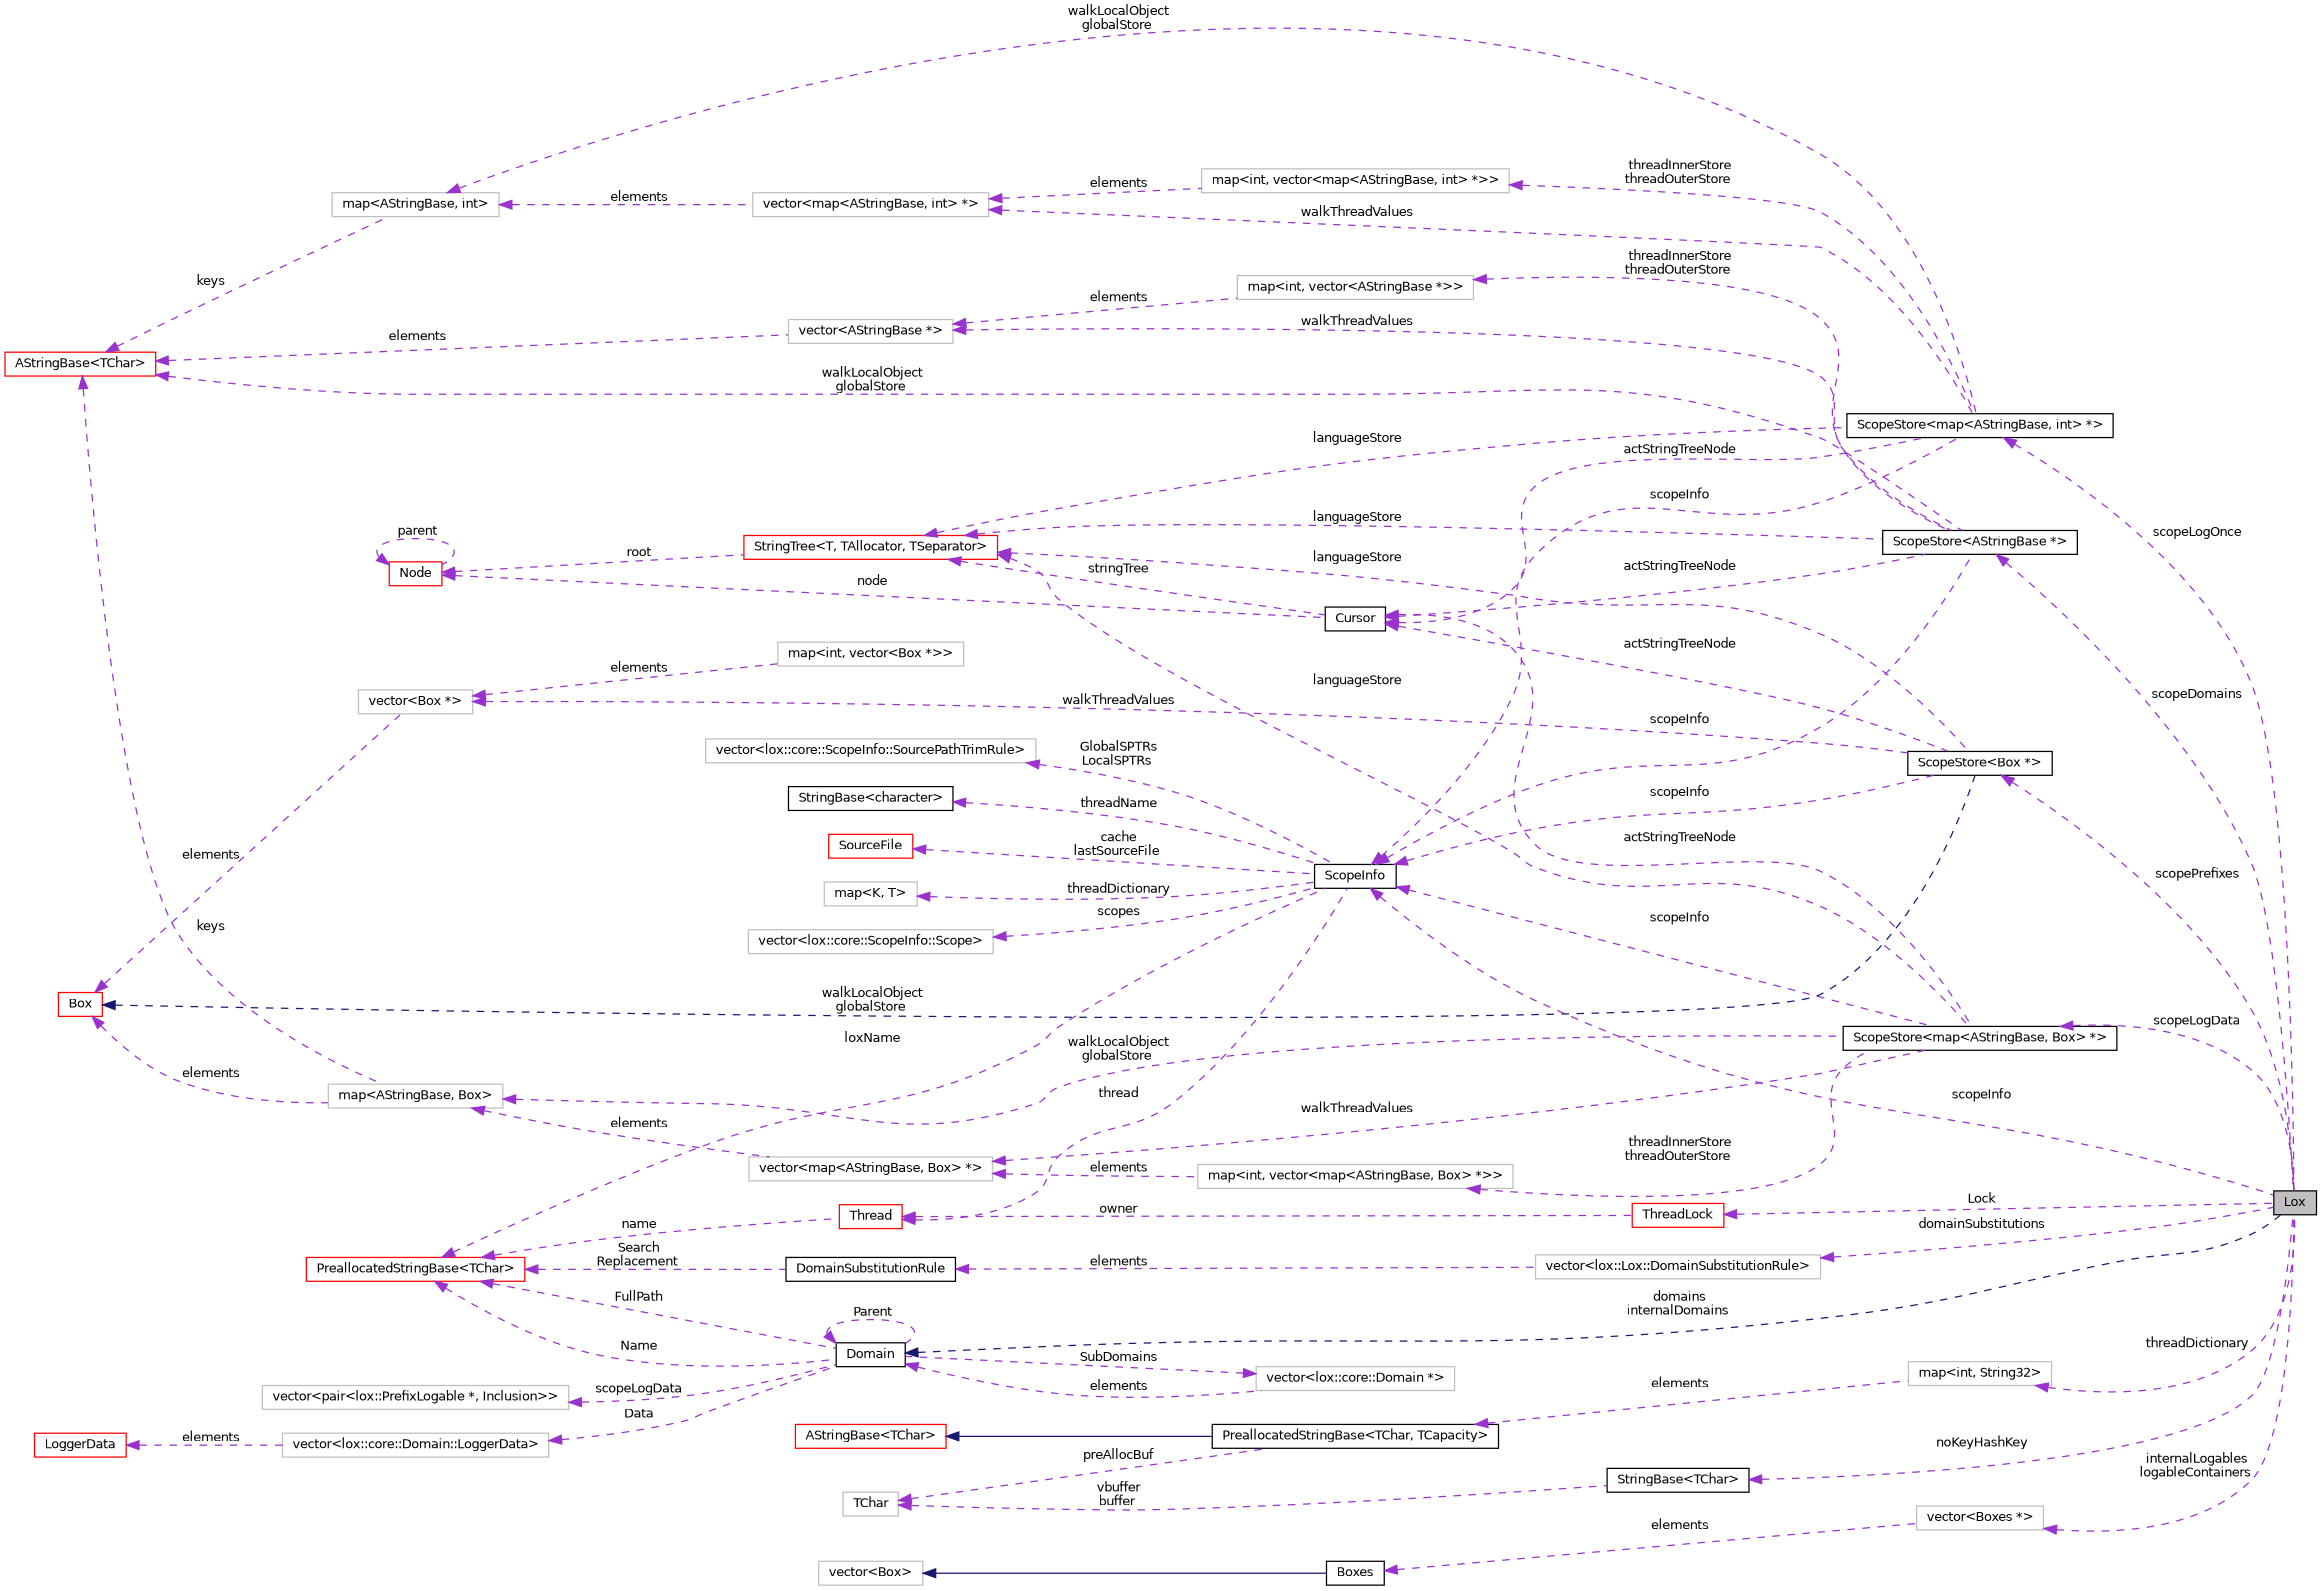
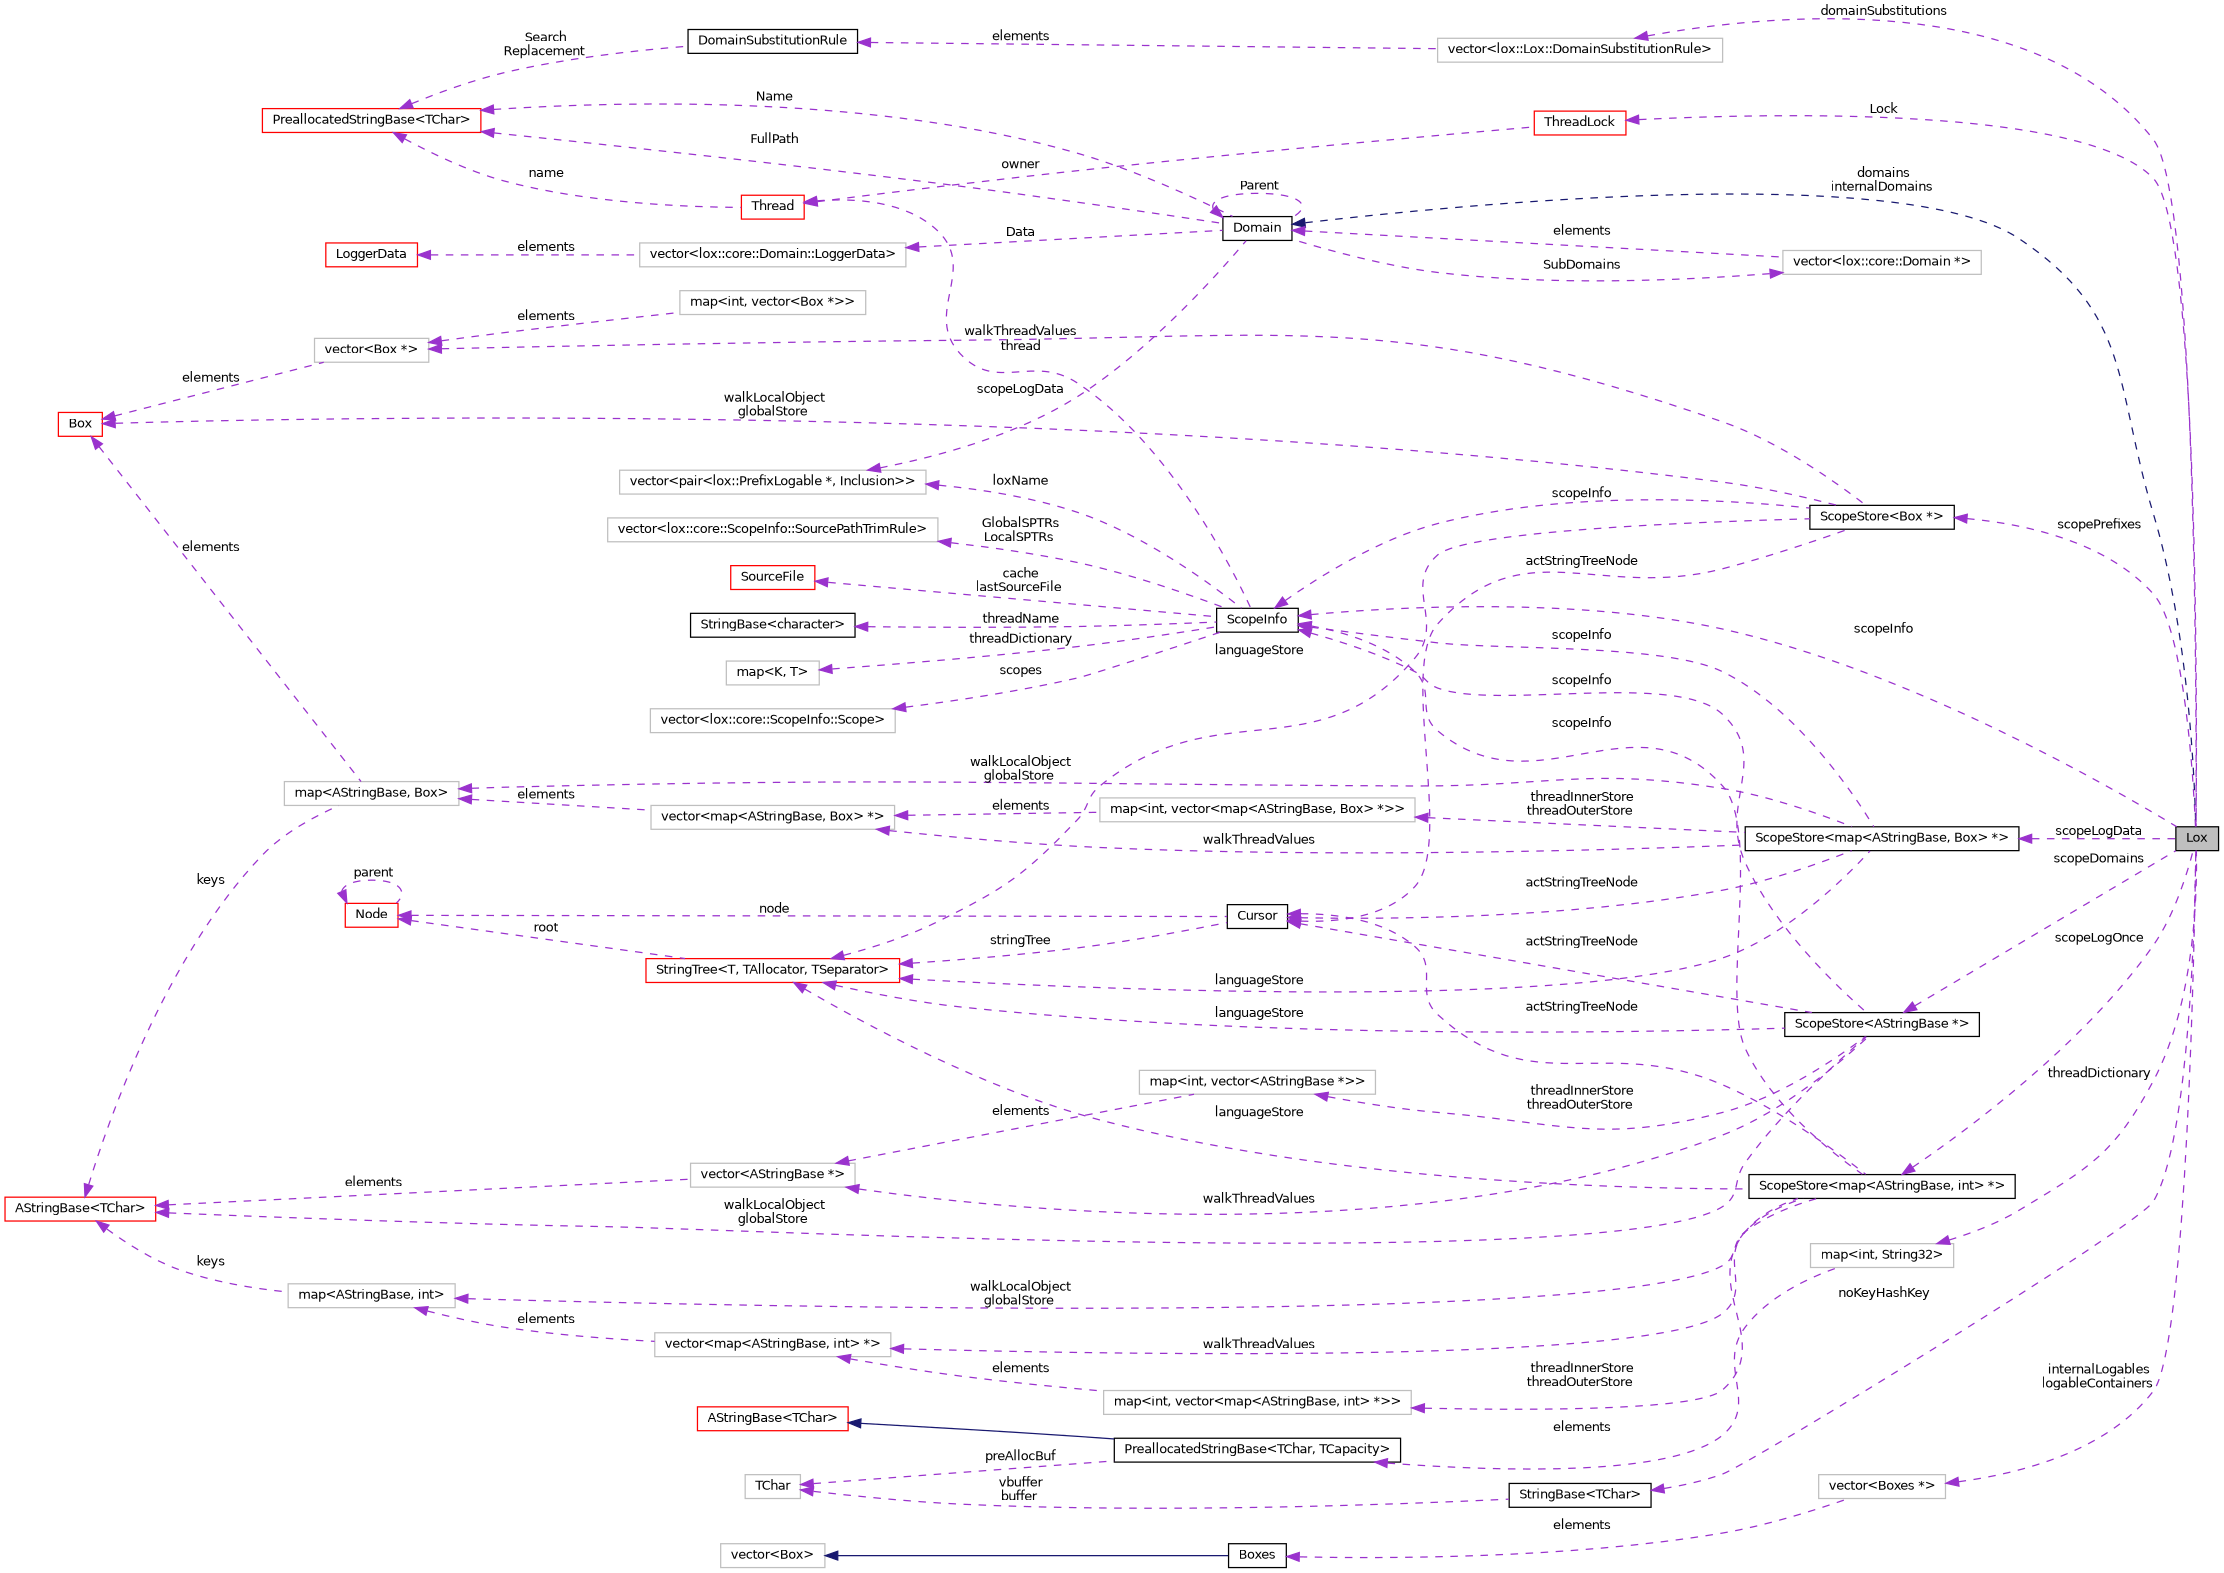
edge "ScopeStore<Box *>" -> "Box": color midnightblue -> darkorchid3
edge "ScopeInfo" -> "PreallocatedStringBase<TChar>": now "ScopeInfo" -> "vector<pair<lox::PrefixLogable *, Inclusion>>"
